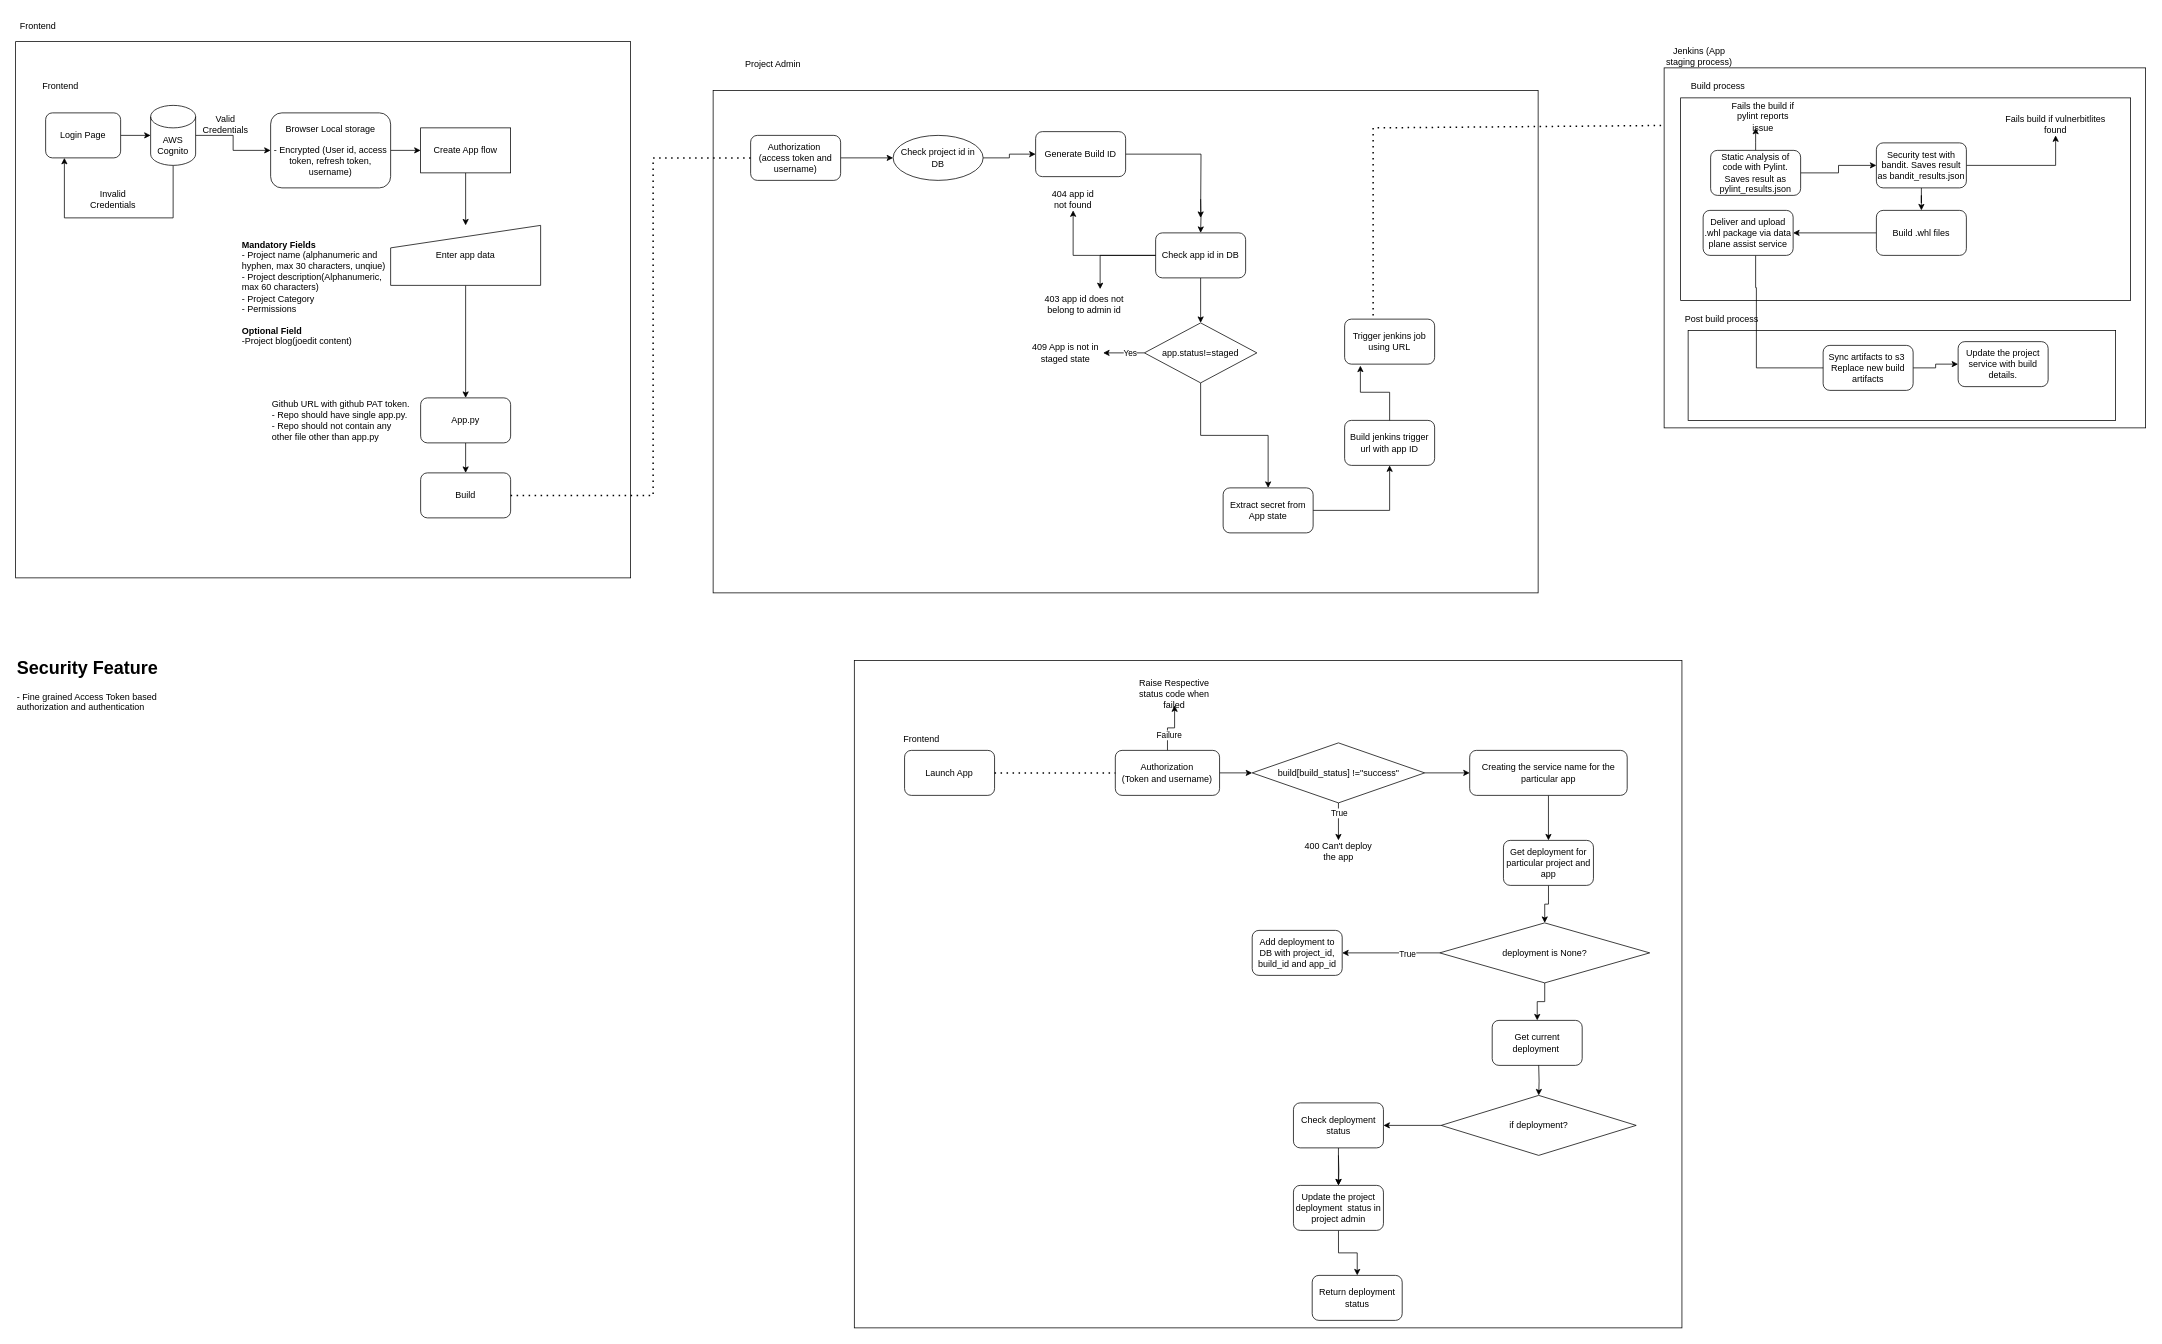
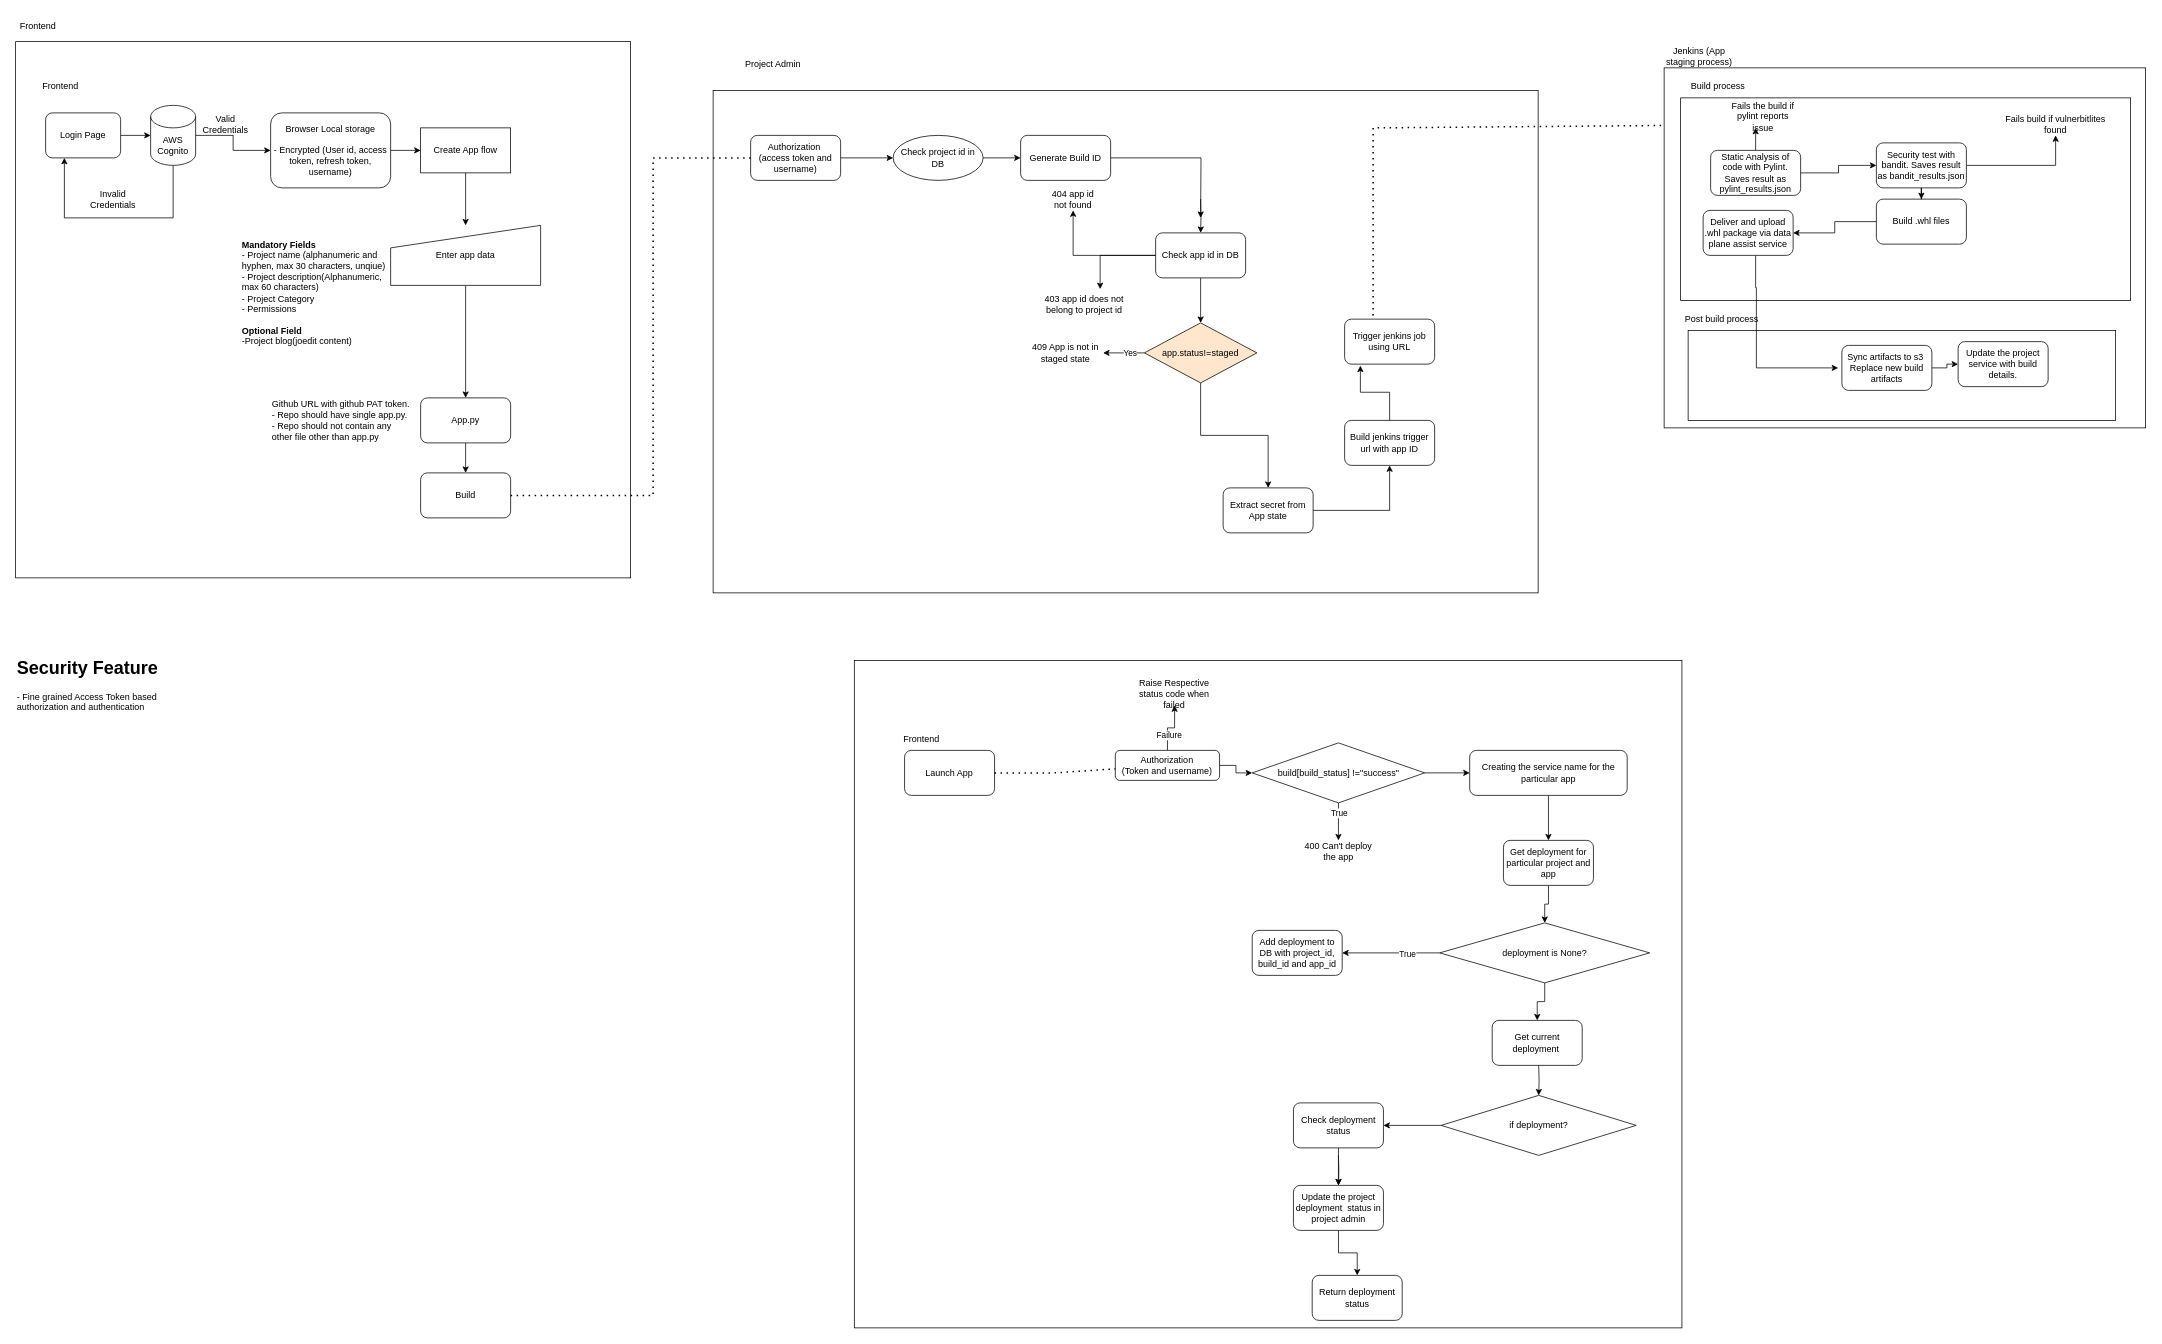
node "Generate Build ID": moved (1080, 154) -> (1065, 158)
node "Build .whl files": moved (1921, 233) -> (1921, 222)
node "403 app id does not belong to admin id": label "403 app id does not belong to admin id" -> "403 app id does not belong to project id"
node "app.status!=staged": fillcolor #ffffff -> #ffe6cc
node "Sync artifacts to s3 Replace new build artifacts": moved (1868, 368) -> (1887, 368)
node "Authorization (Token and username)": size 104x45 -> 104x30
